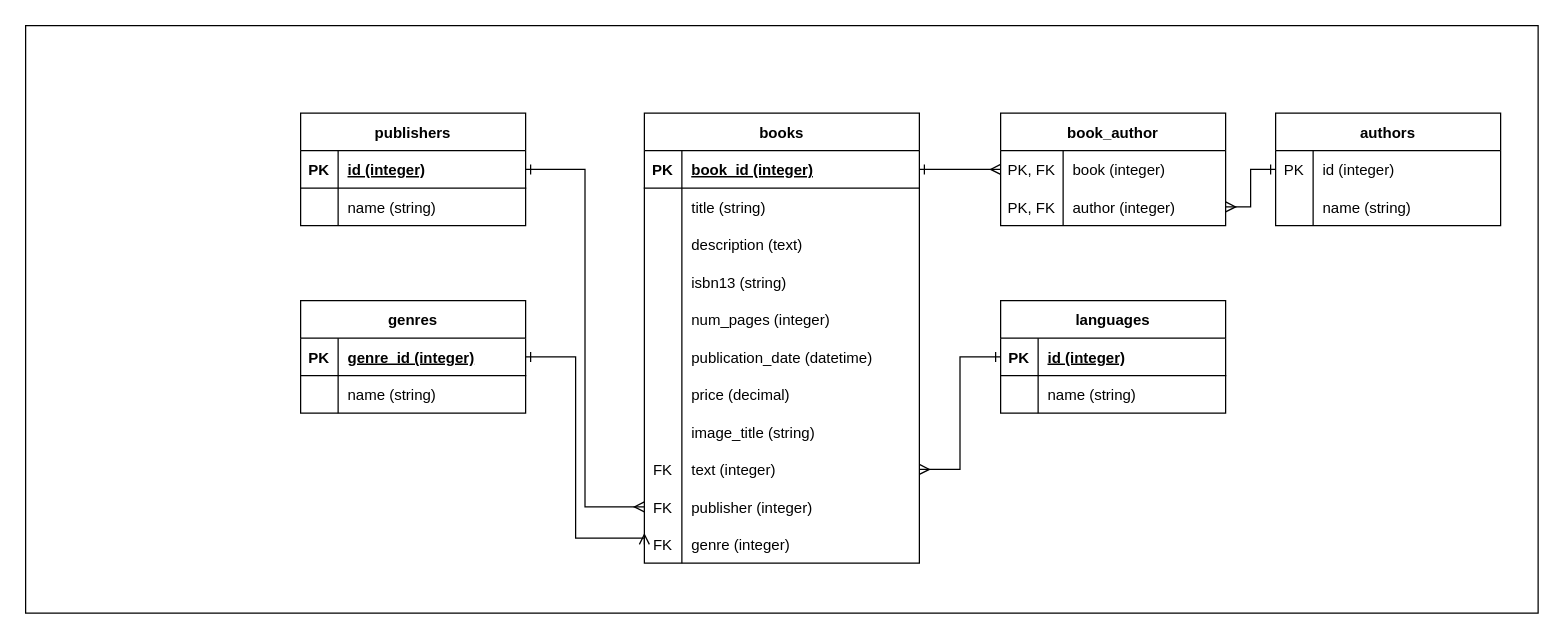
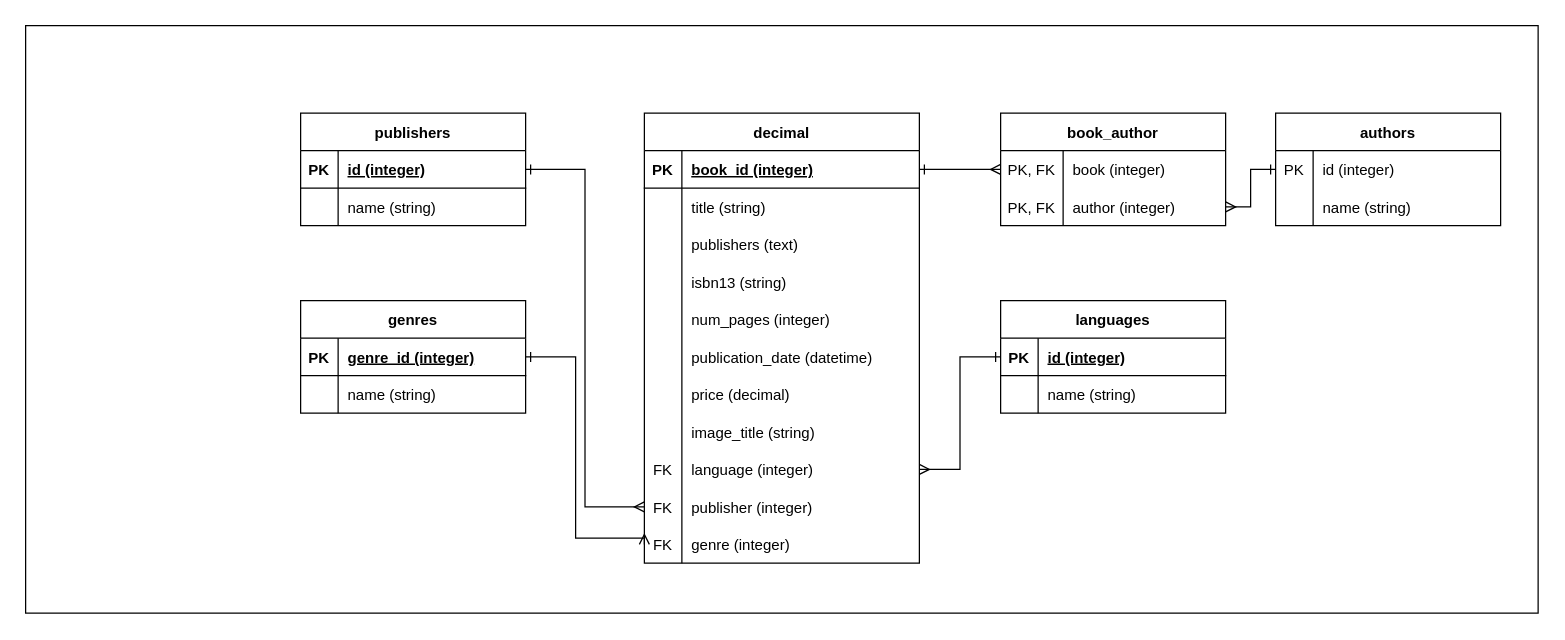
node "books": label "books" -> "decimal"
node "description (text)": label "description (text)" -> "publishers (text)"
node "text (integer)": label "text (integer)" -> "language (integer)"
